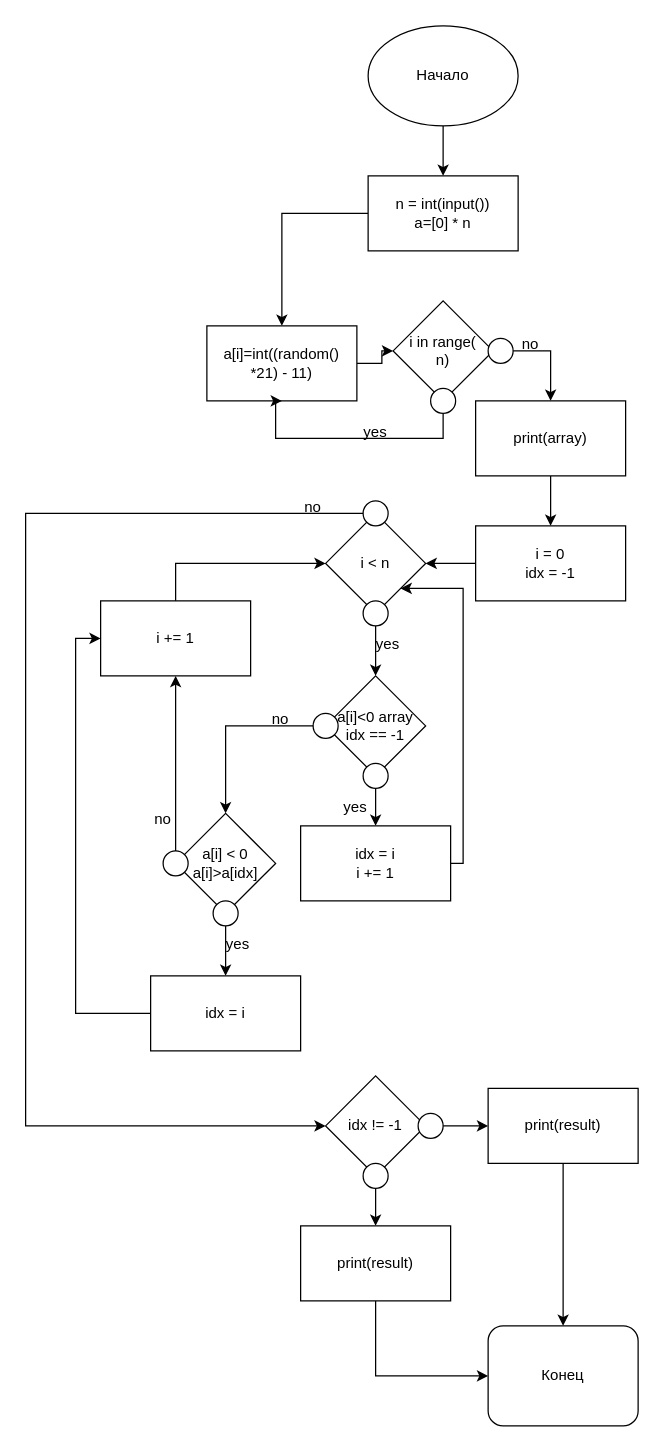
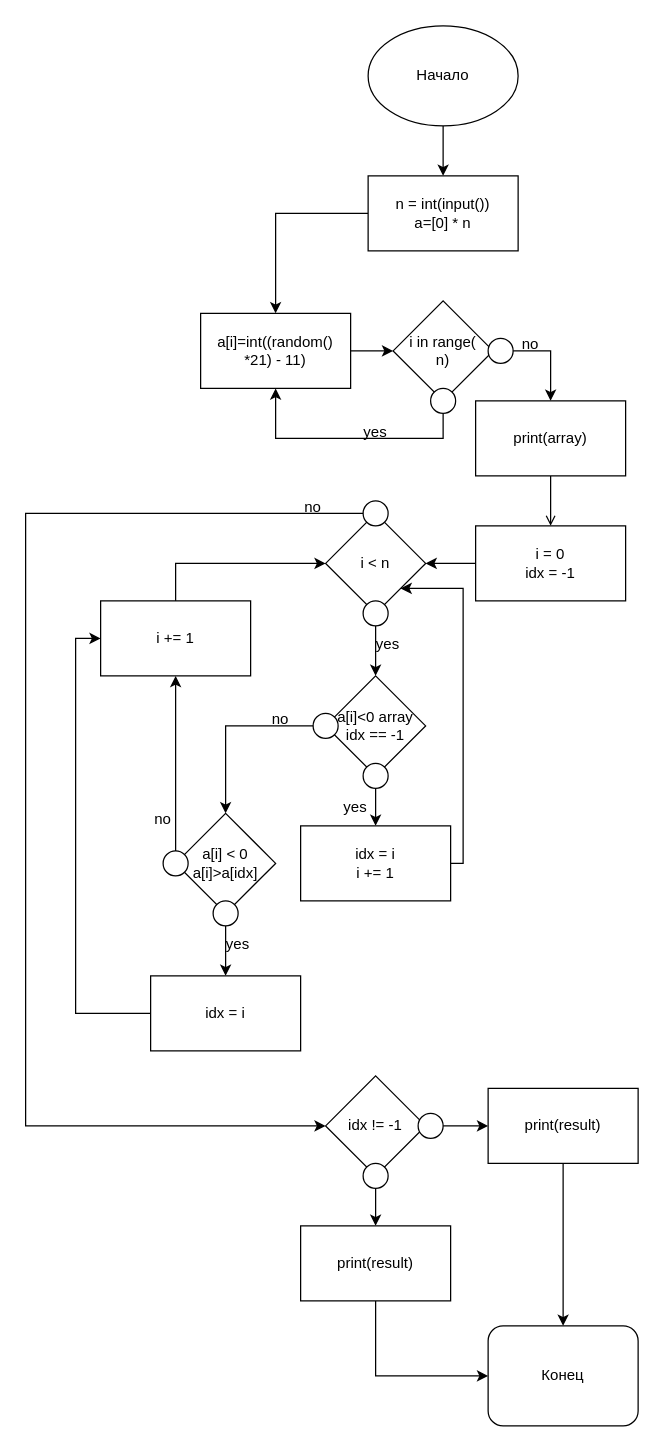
node "a[i]=int((random() *21) - 11)": moved (282, 363) -> (276, 351)
edge "print(array)" -> "i = 0 idx = -1": arrowhead classic -> open
